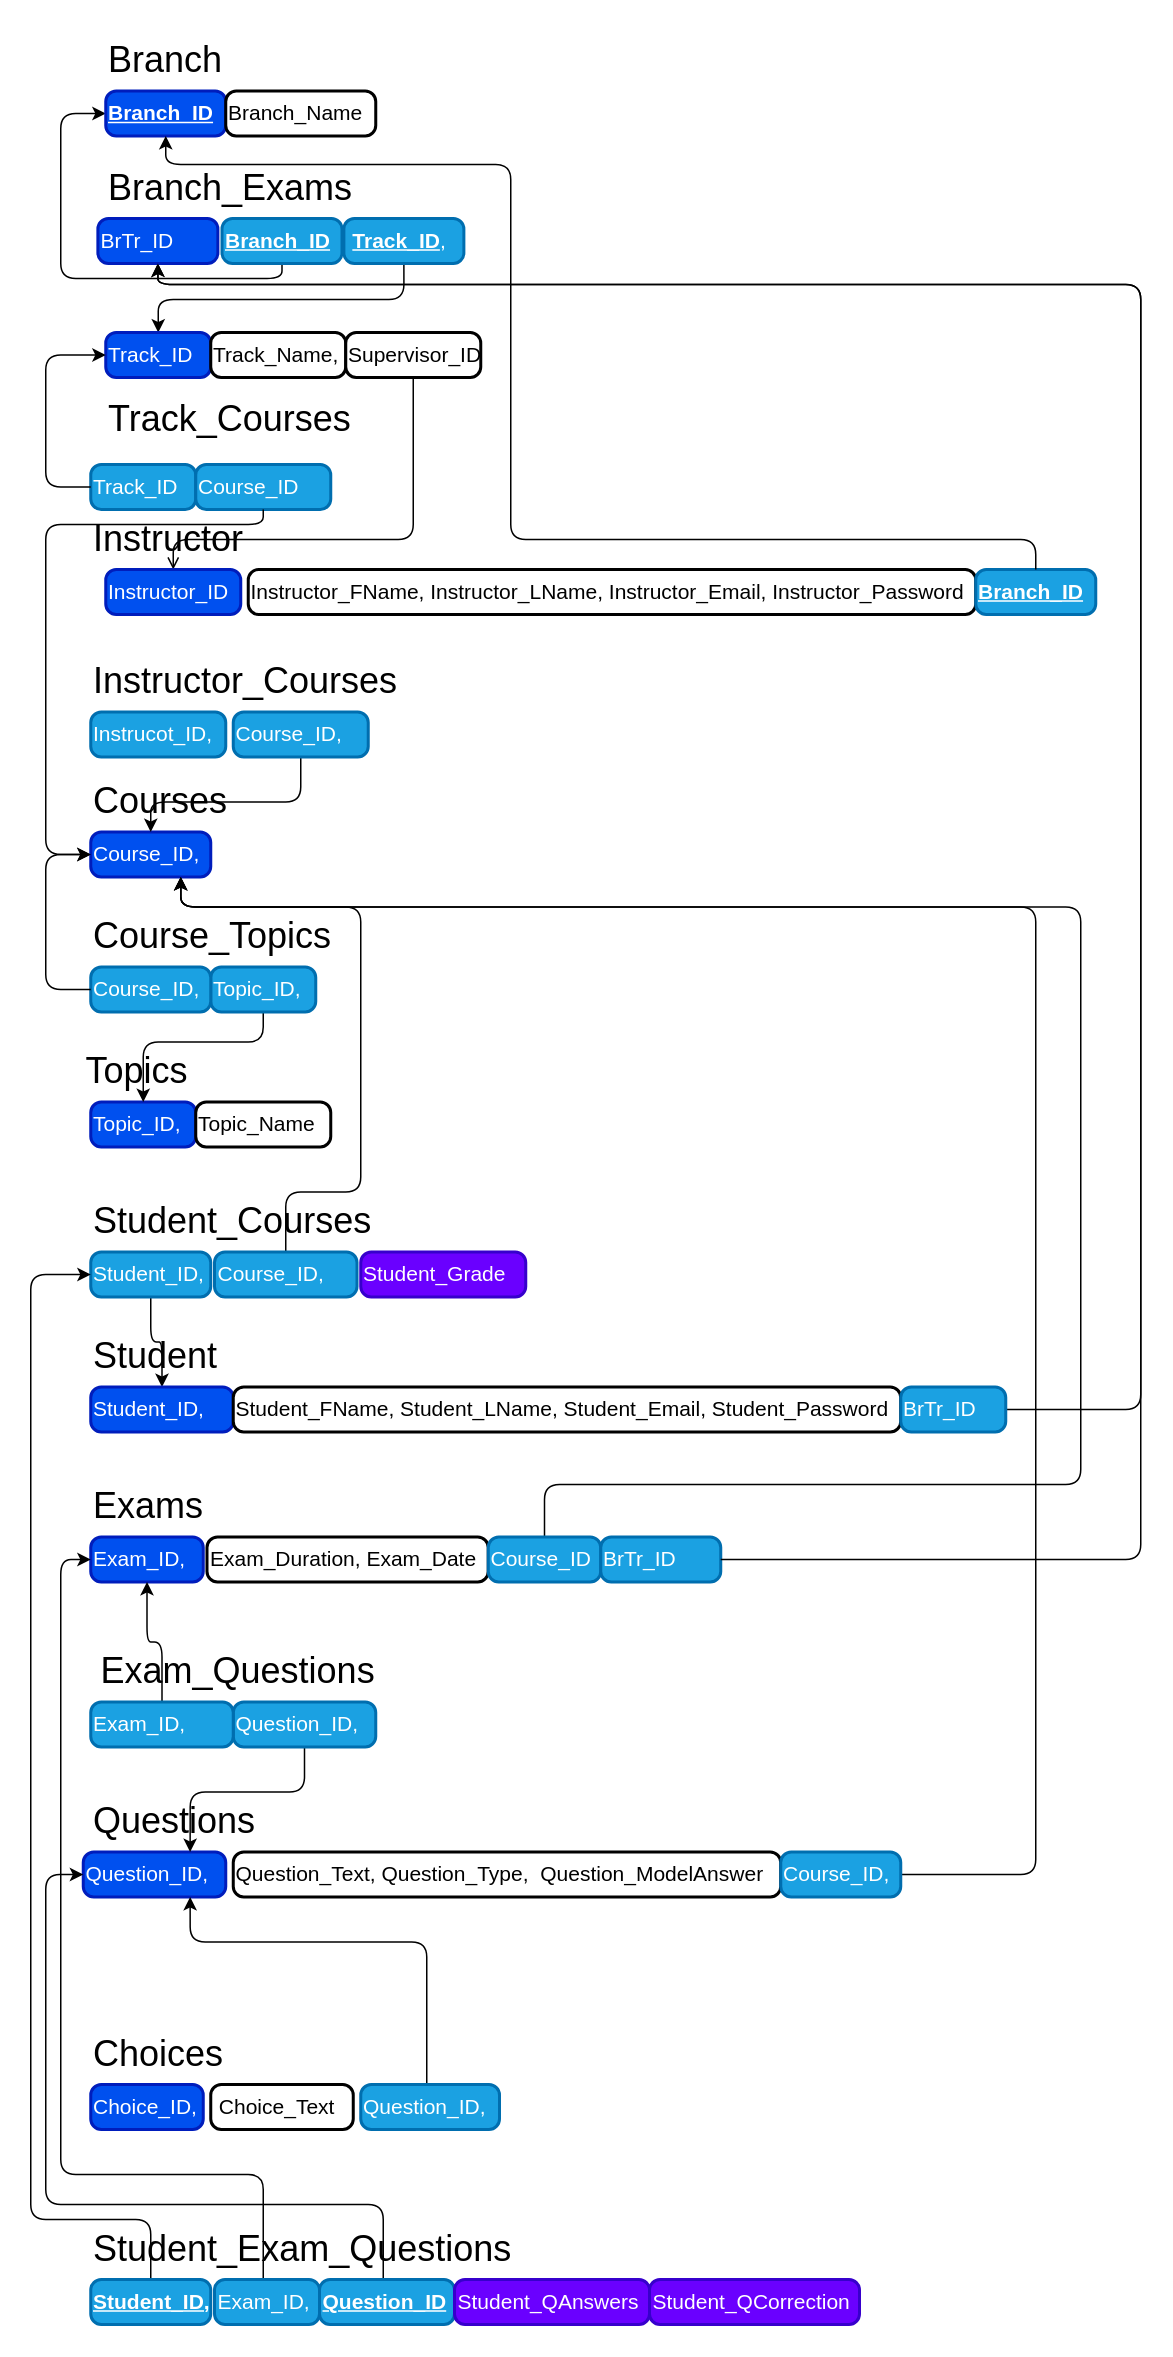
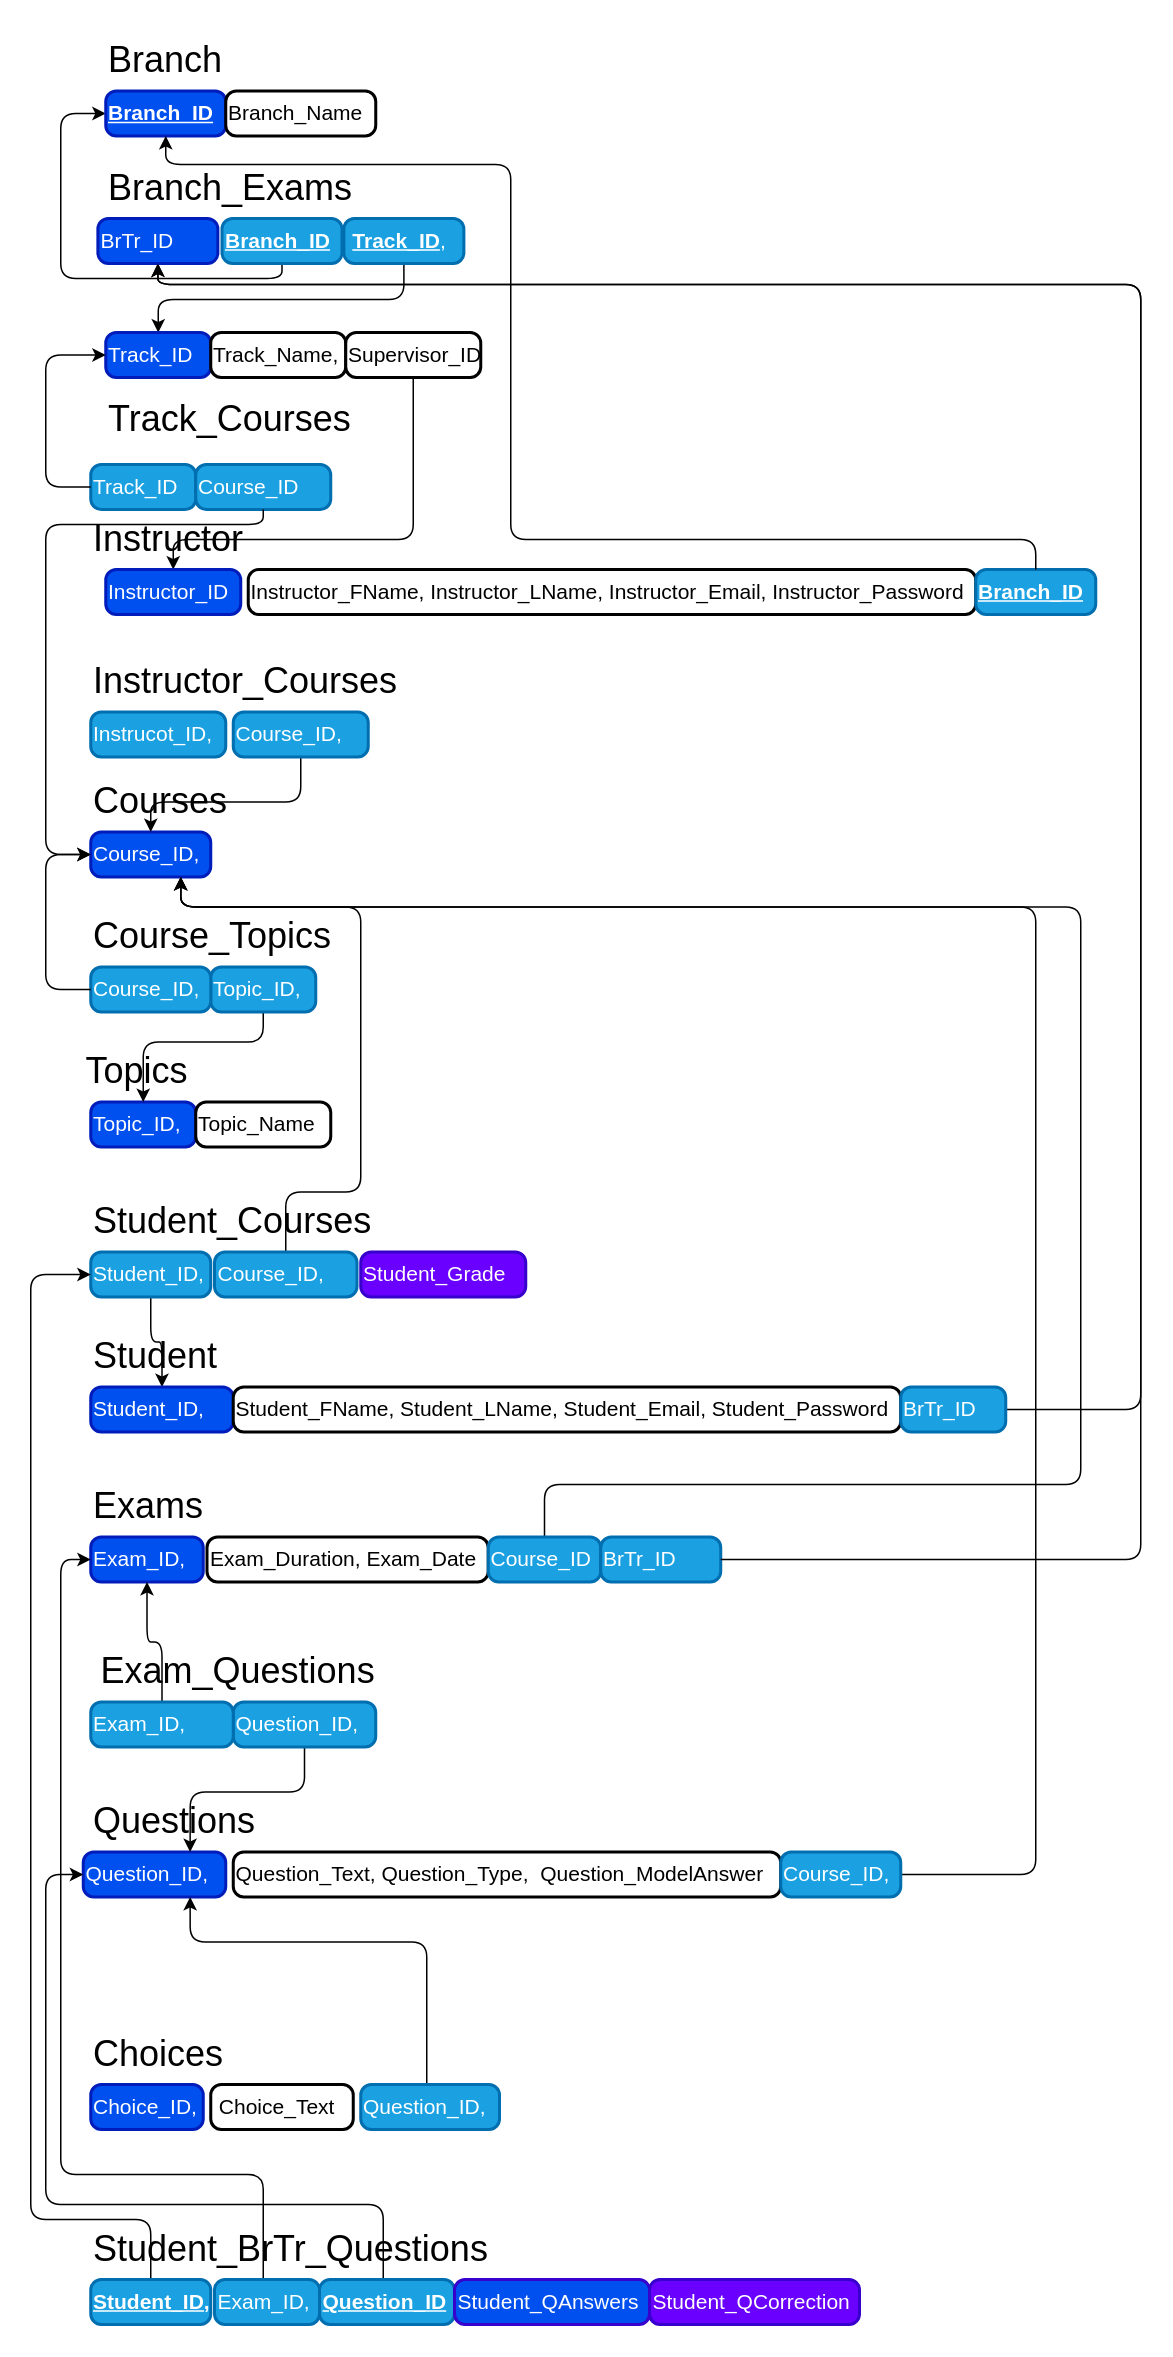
edge "Supervisor_ID" -> "Instructor_ID": arrowhead open -> classic
node "Student_Exam_Questions": label "Student_Exam_Questions" -> "Student_BrTr_Questions"
node "Student_QAnswers": fillcolor #6a00ff -> #0050ef
